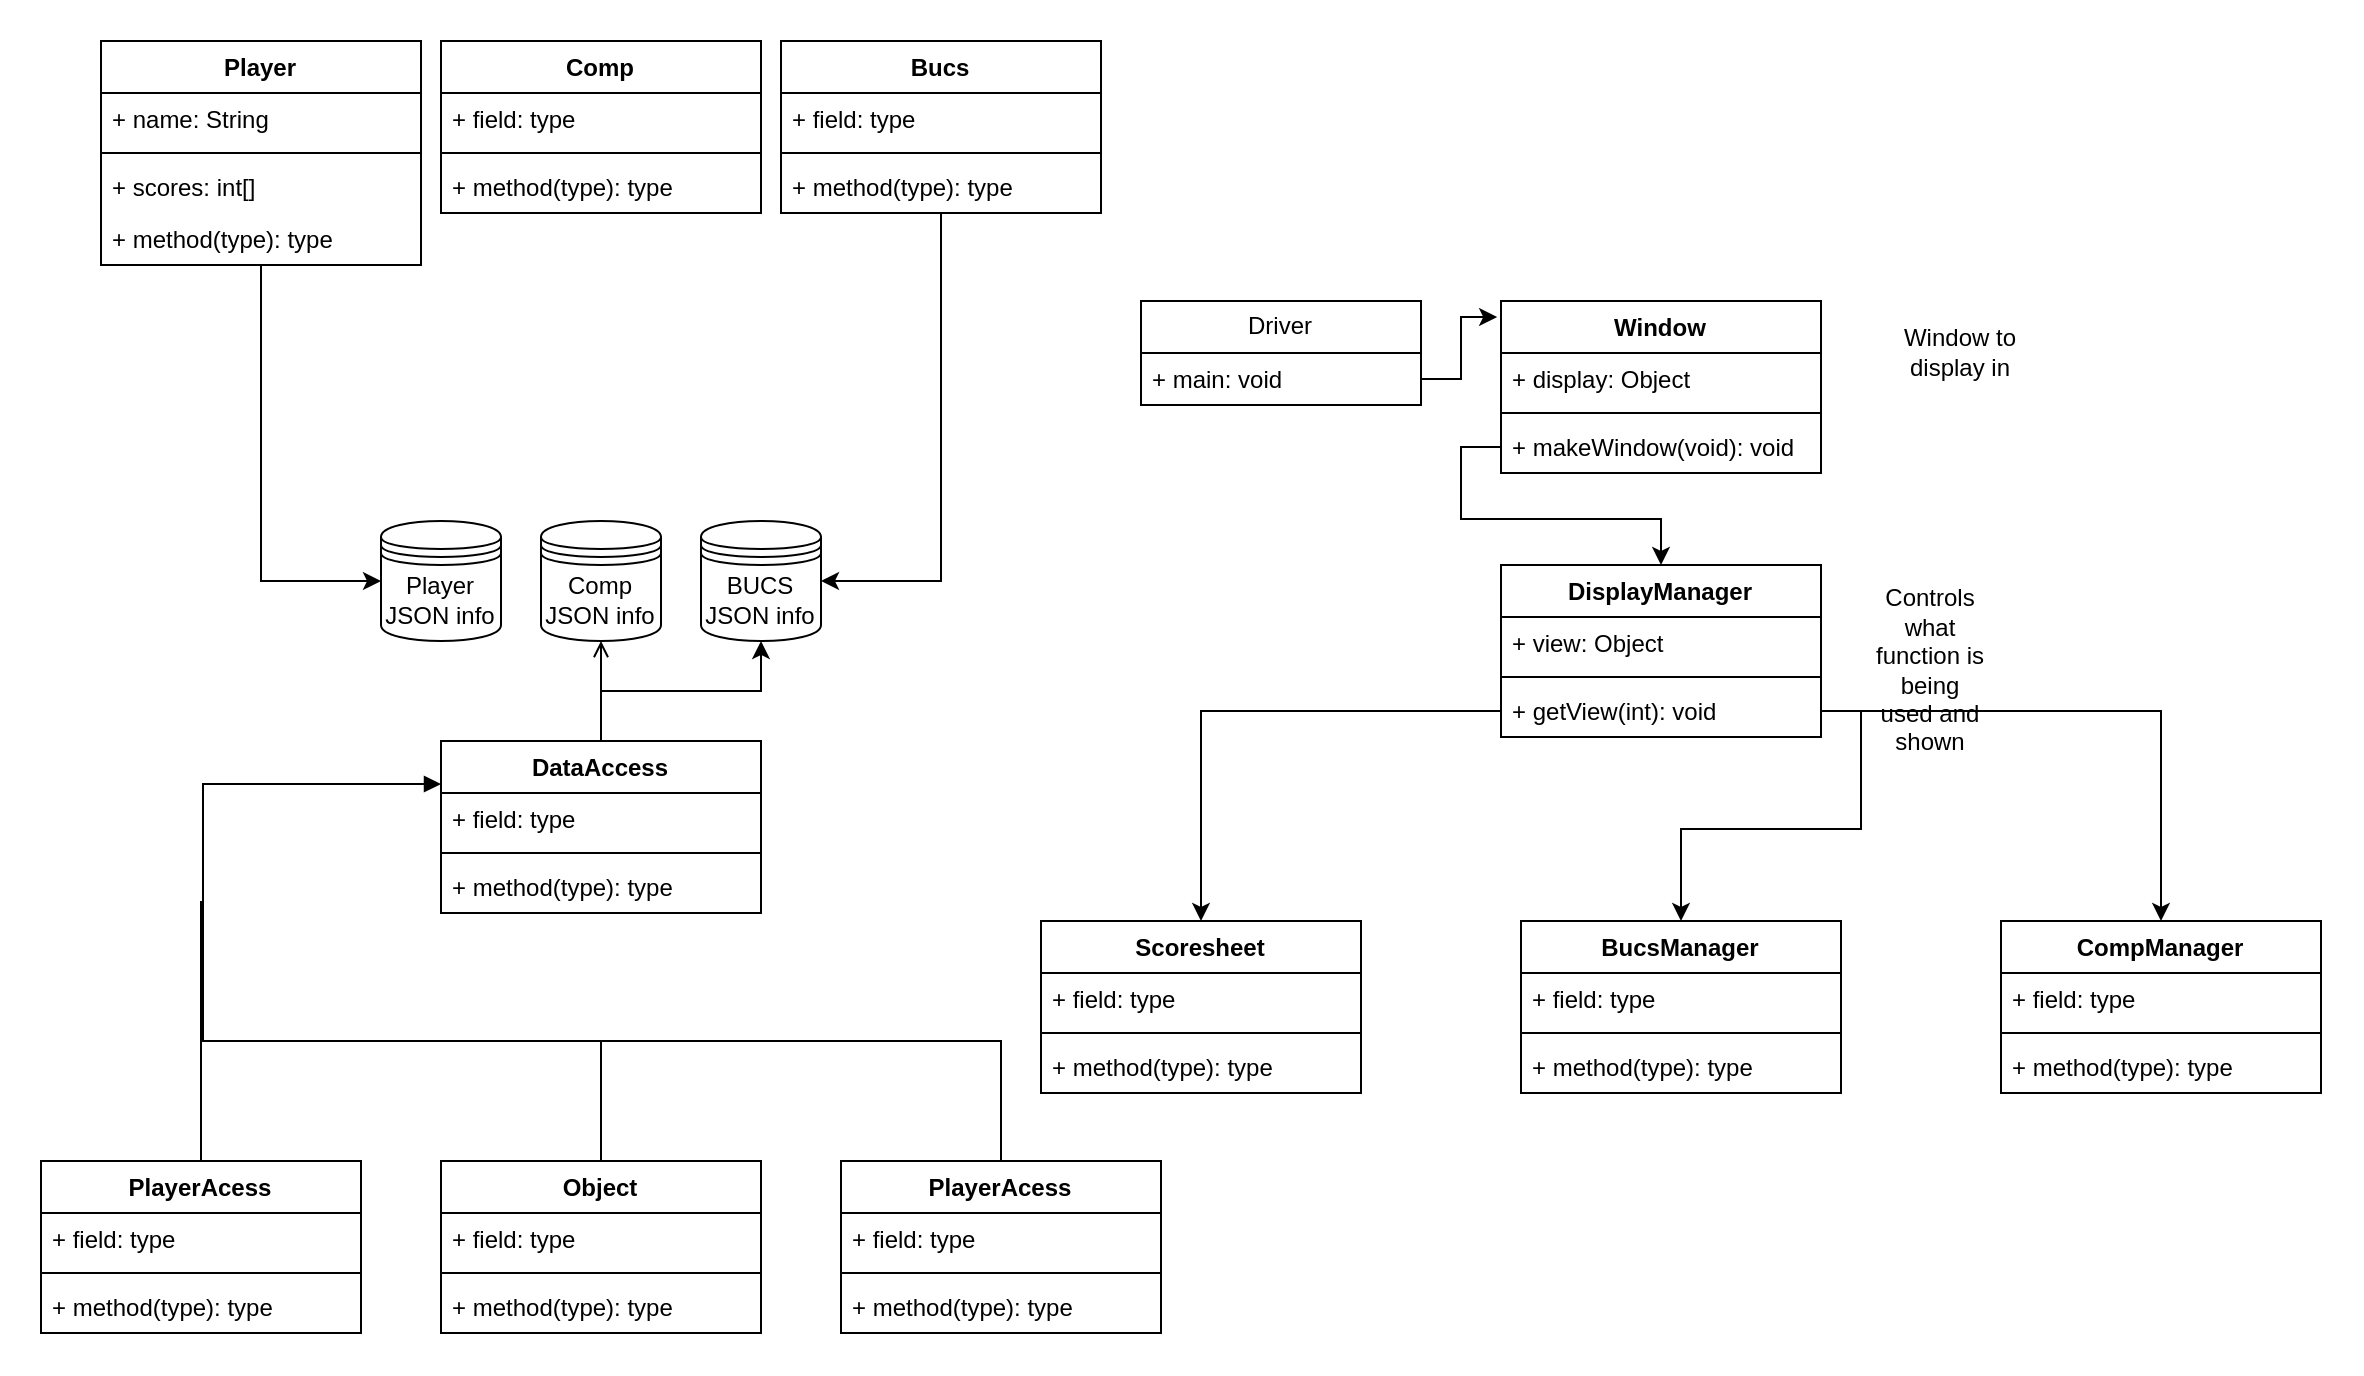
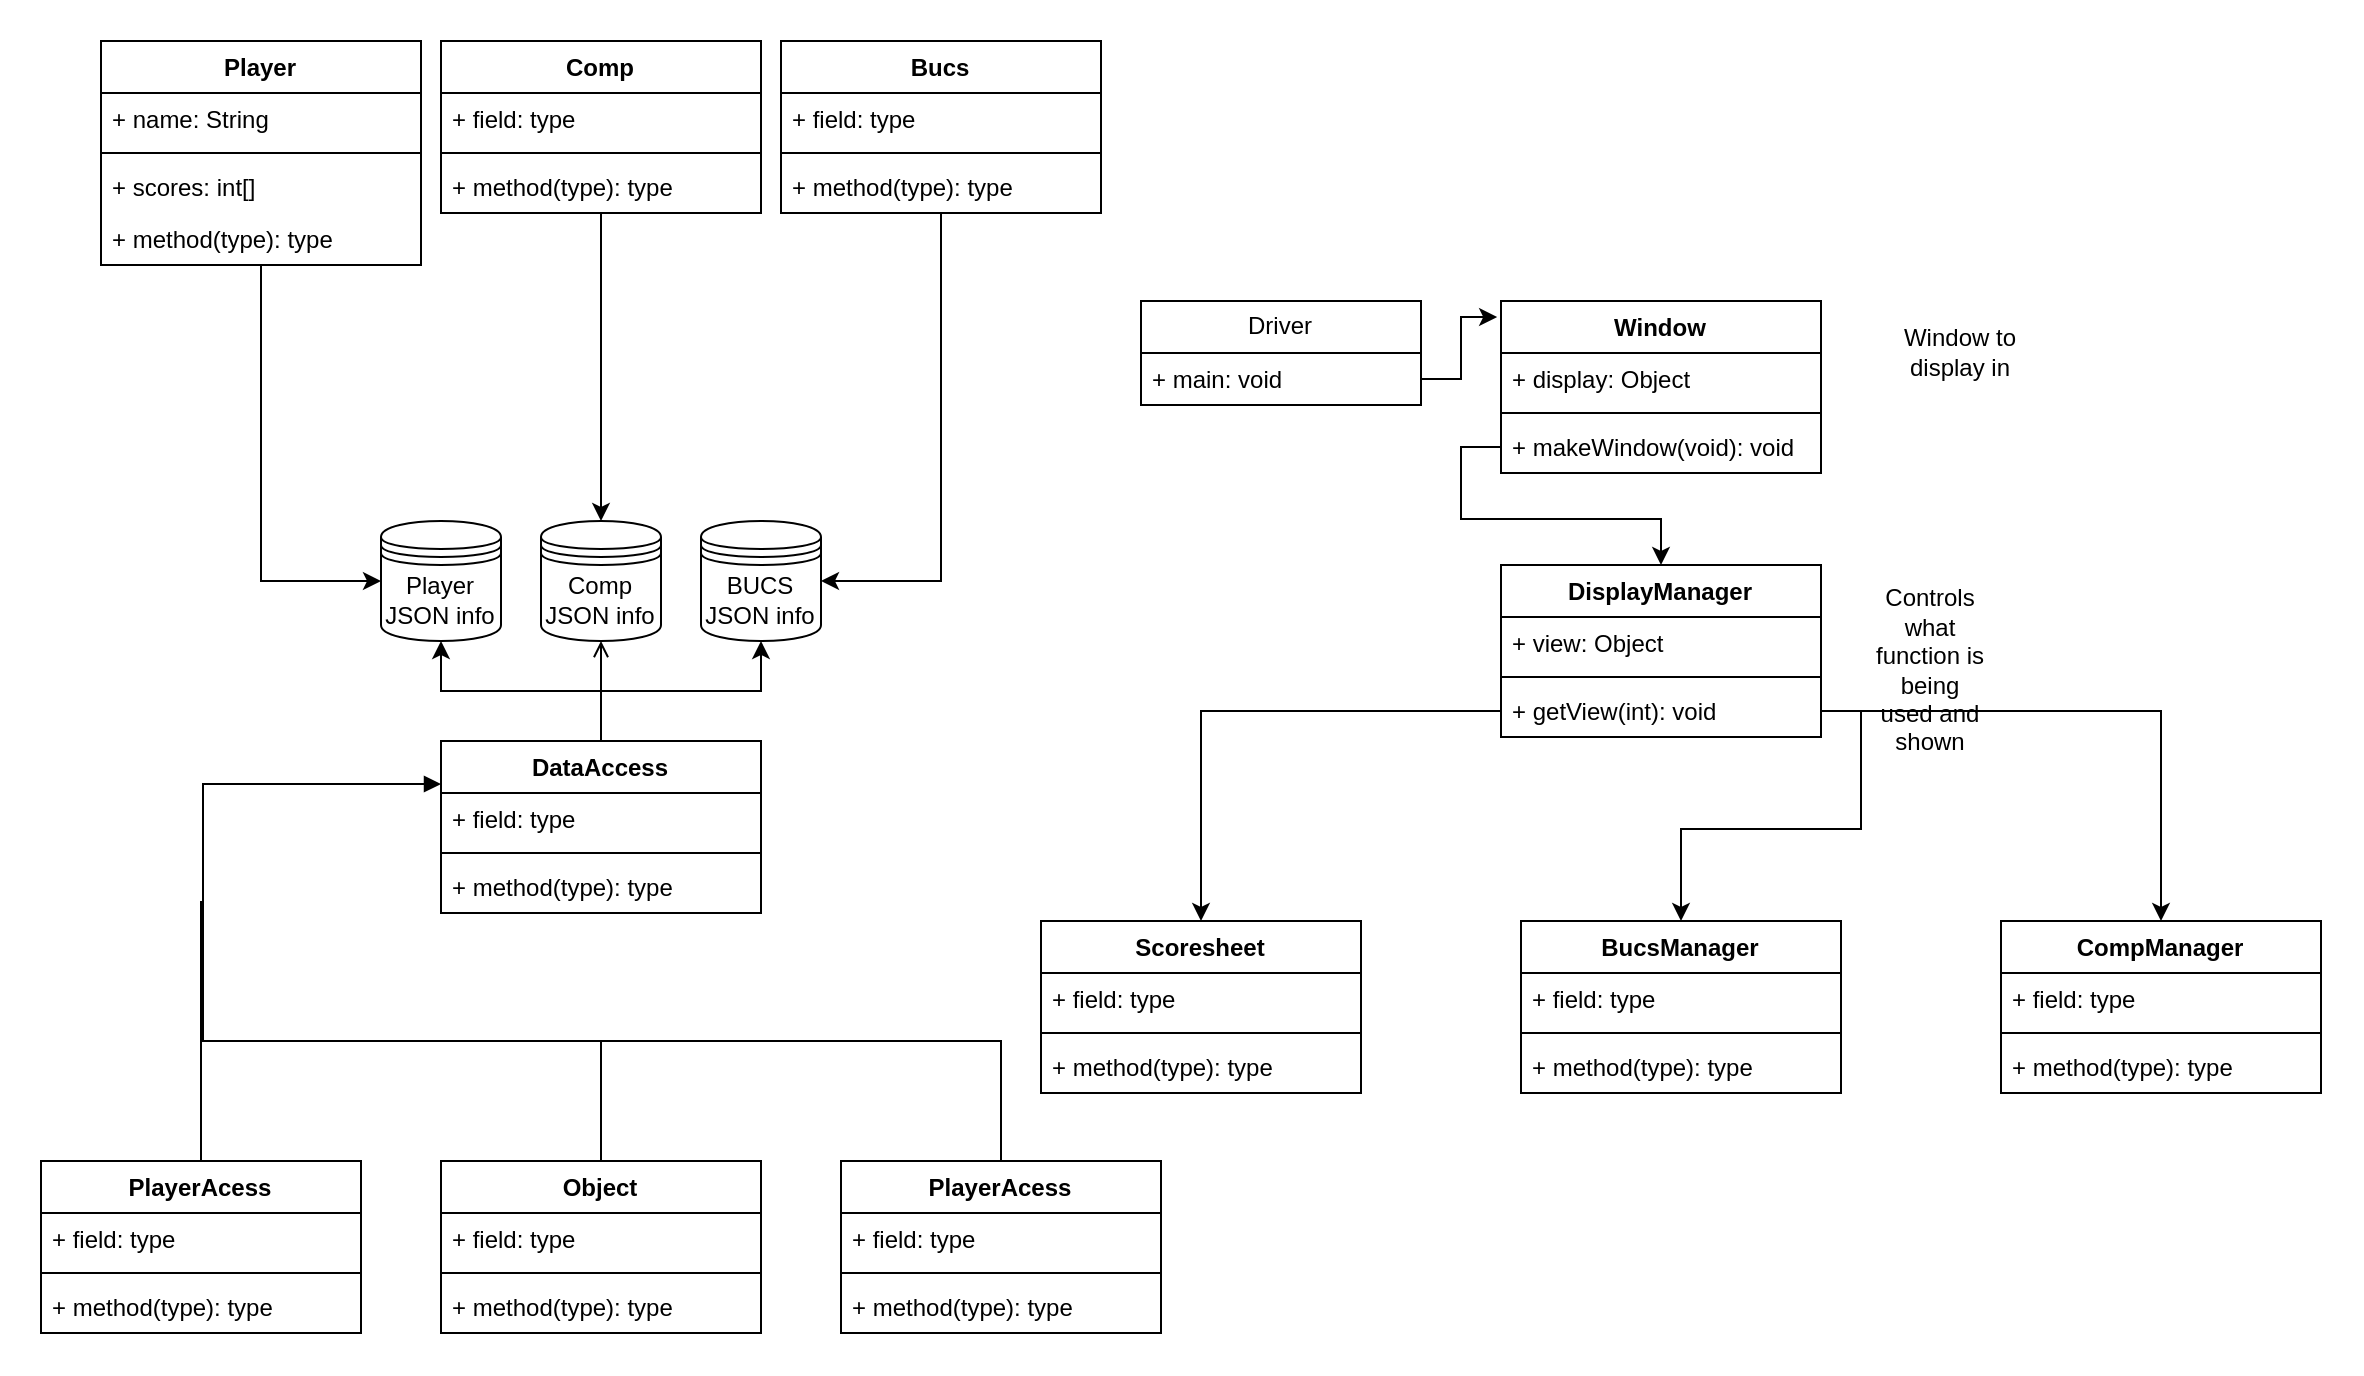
edge "Comp" -> "Comp JSON info": added
edge "DataAccess" -> "Player JSON info": added
